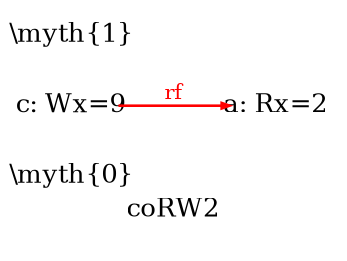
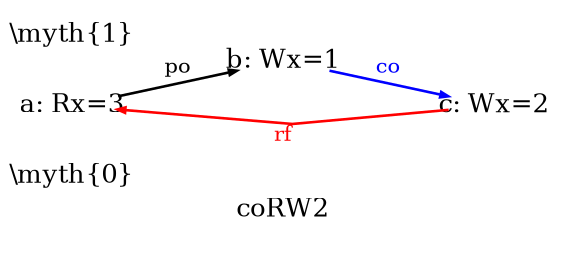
node "b: Wx=1": added
node "c: Wx=9": label "c: Wx=9" -> "c: Wx=2"
node "a: Rx=2": label "a: Rx=2" -> "a: Rx=3"
